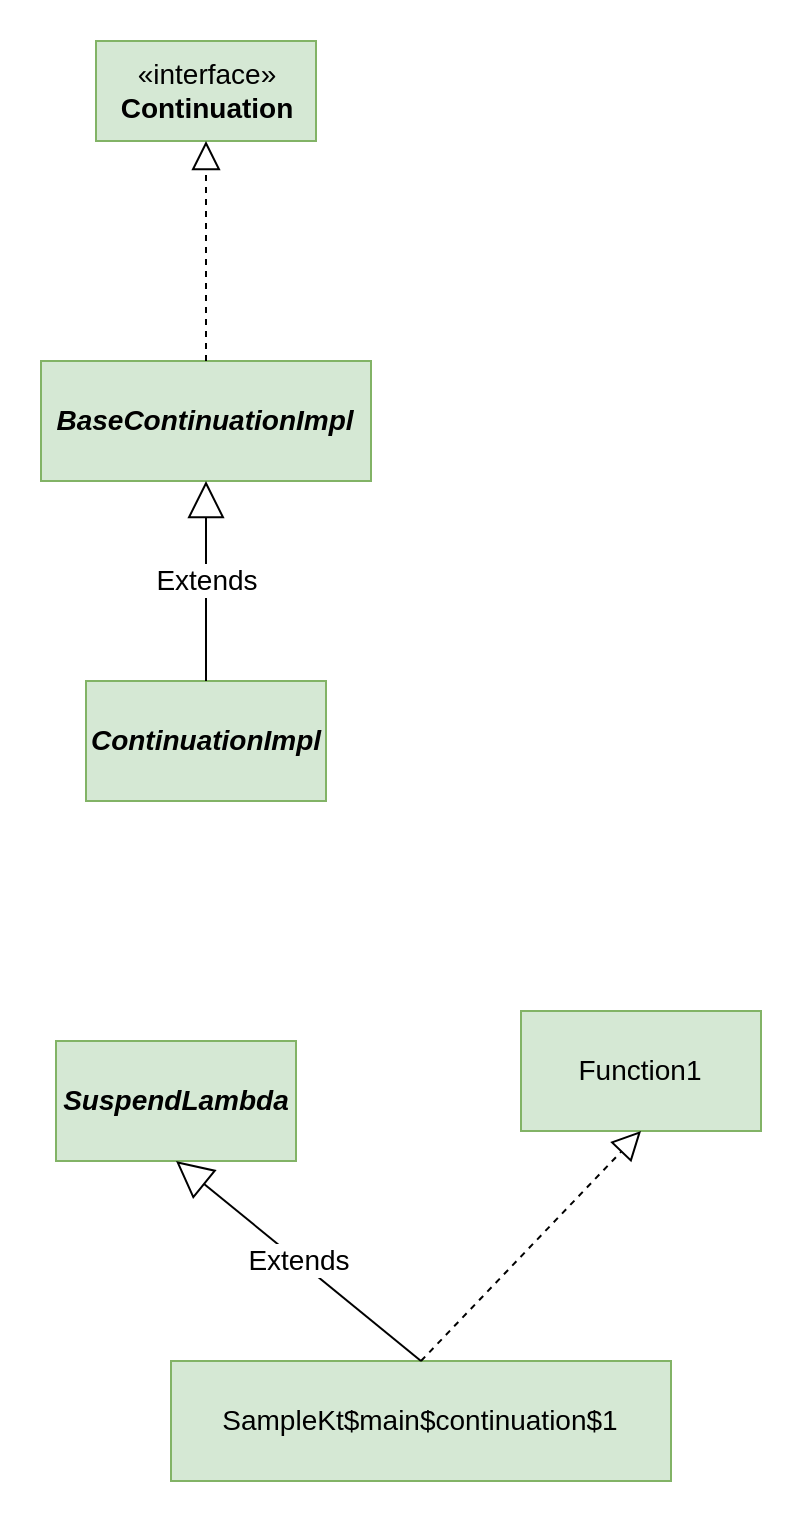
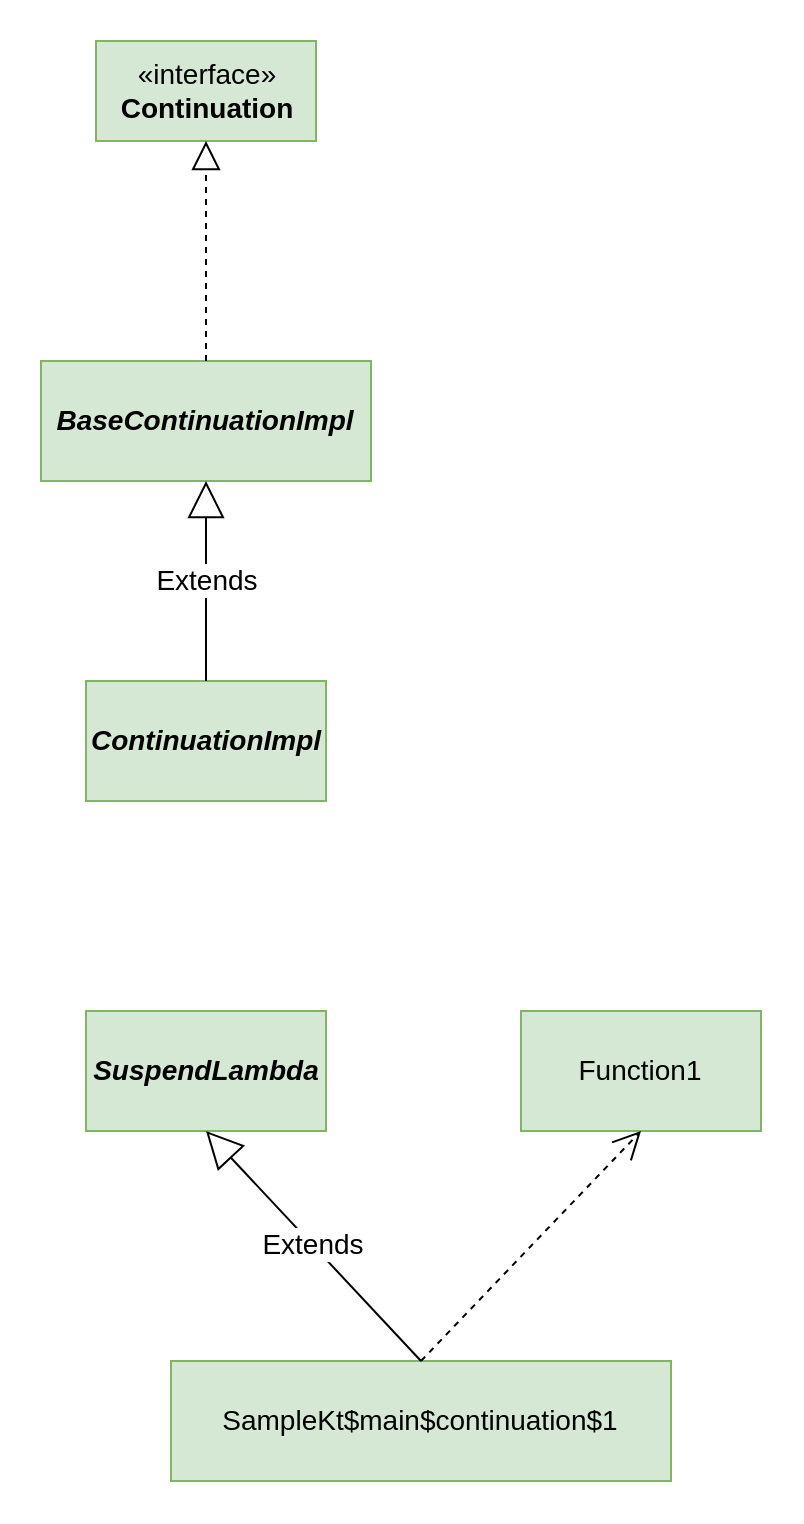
node "SuspendLambda": moved (176, 1101) -> (206, 1071)
edge "SampleKt$main$continuation$1" -> "Function1": arrowhead block -> open
